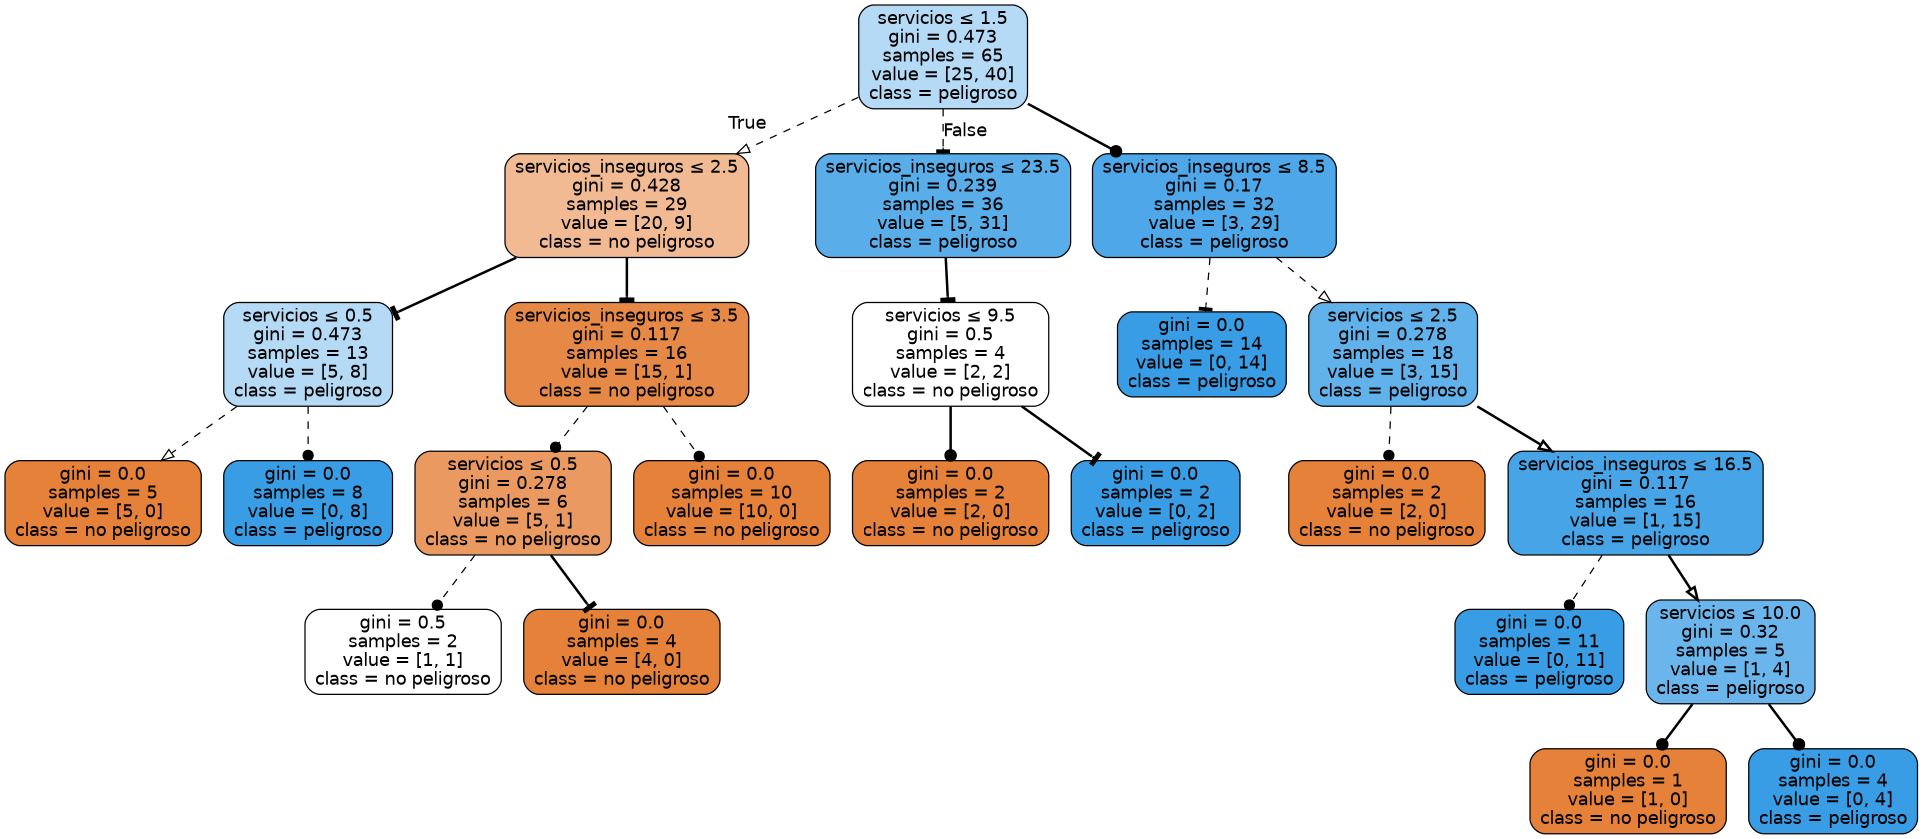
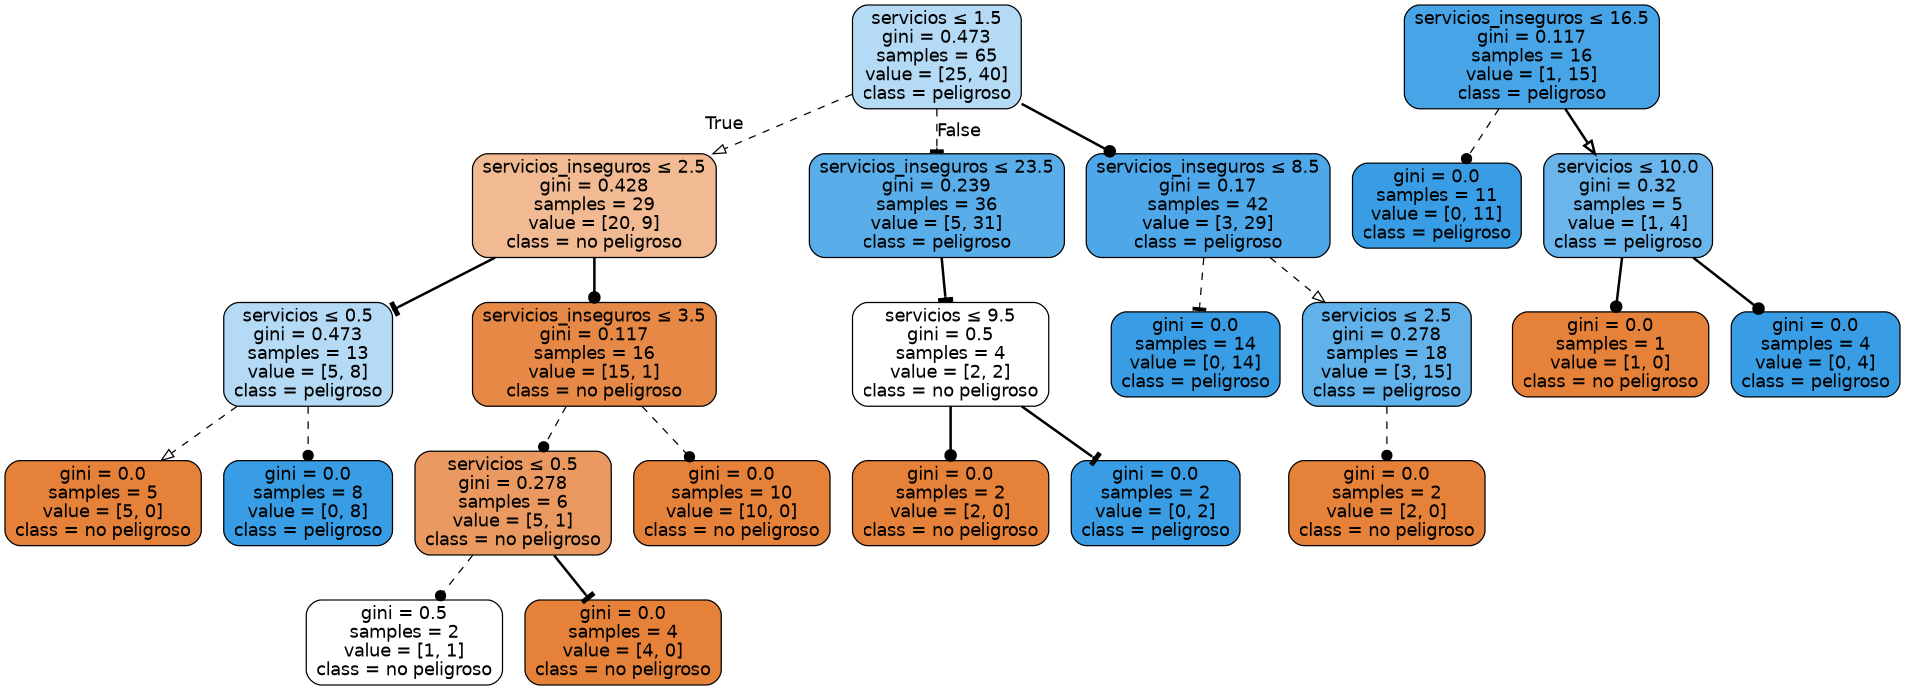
node "servicios_inseguros ≤ 8.5": text "samples = 32" -> "samples = 42"
edge "servicios_inseguros ≤ 2.5" -> "servicios_inseguros ≤ 3.5": arrowhead tee -> dot
edge "servicios ≤ 2.5" -> "servicios_inseguros ≤ 16.5": removed
